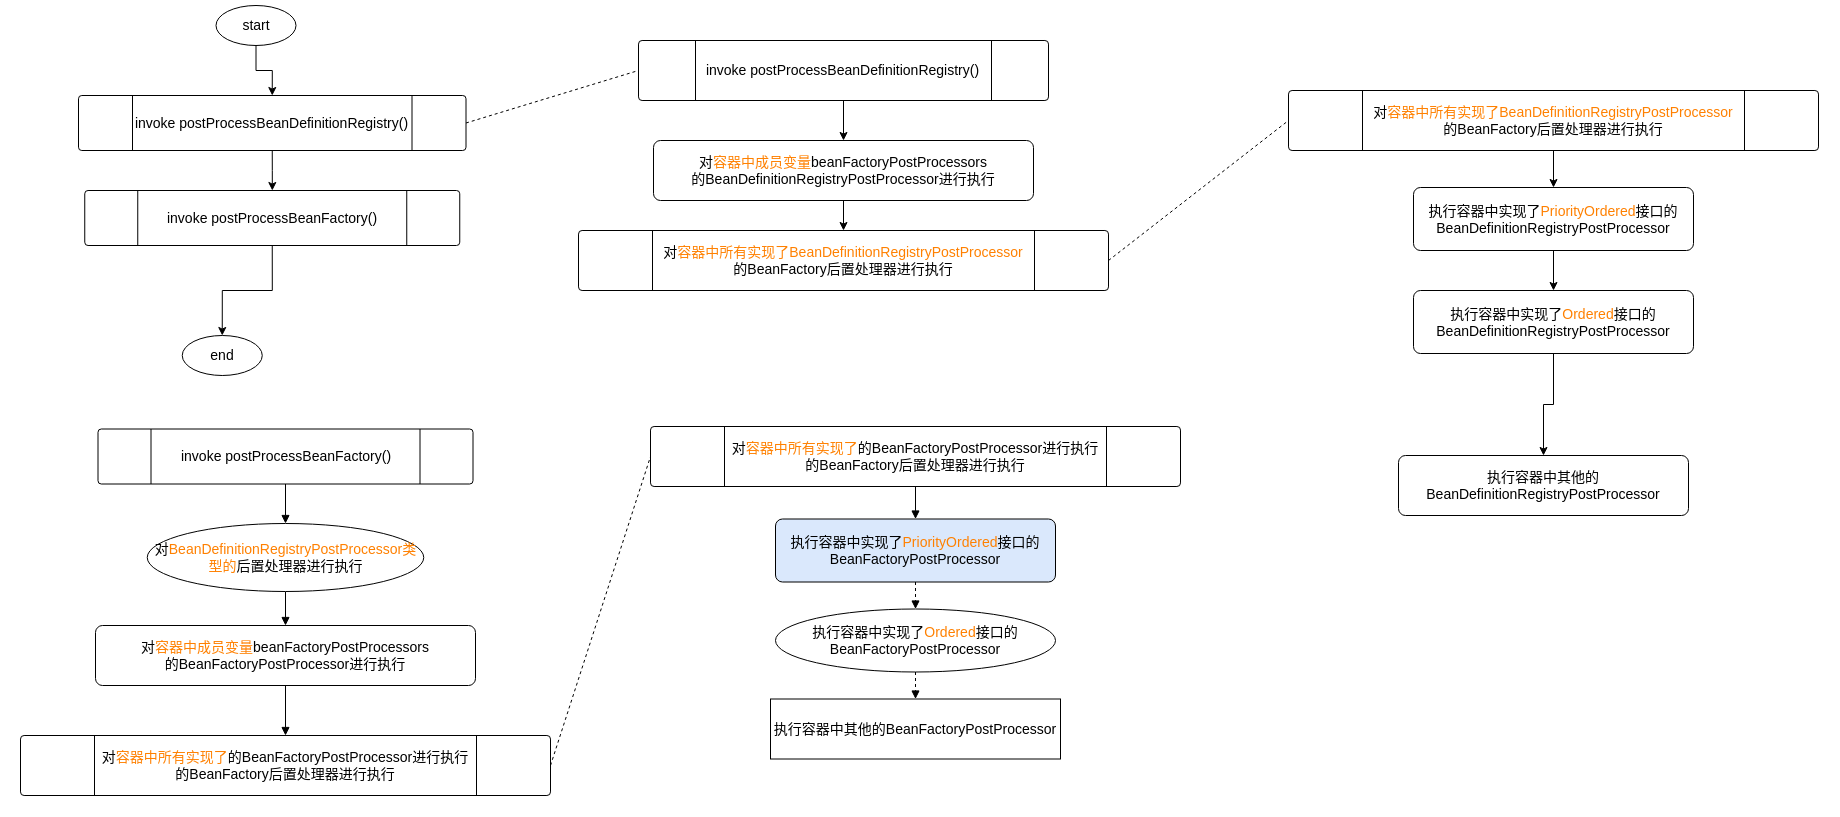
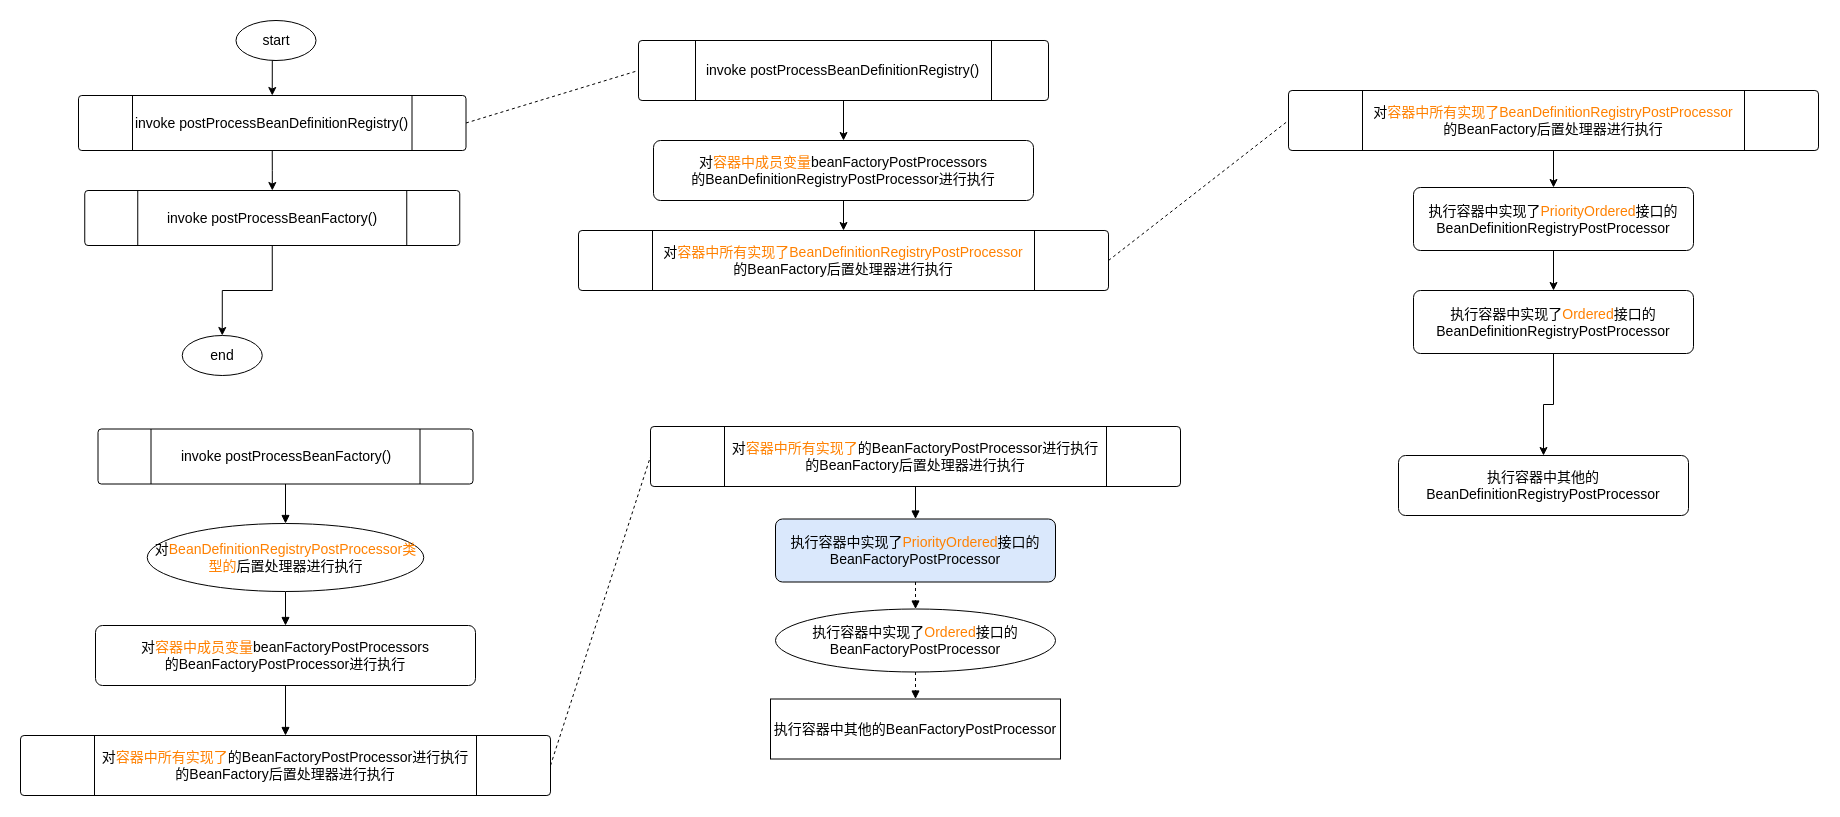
node "start": moved (256, 26) -> (276, 41)
